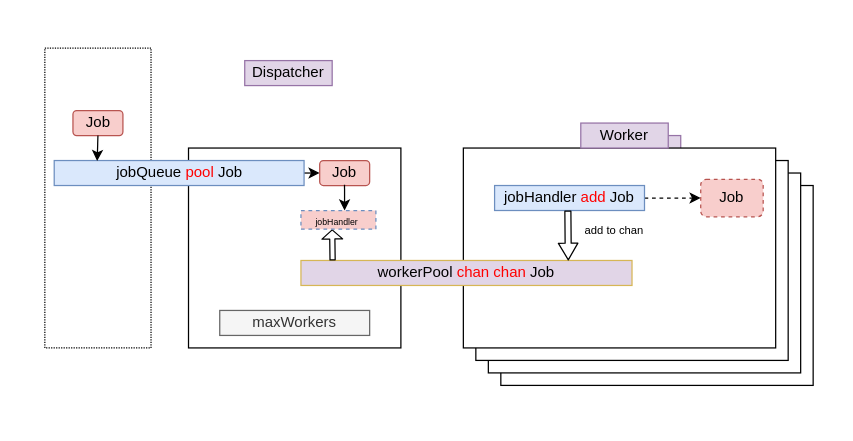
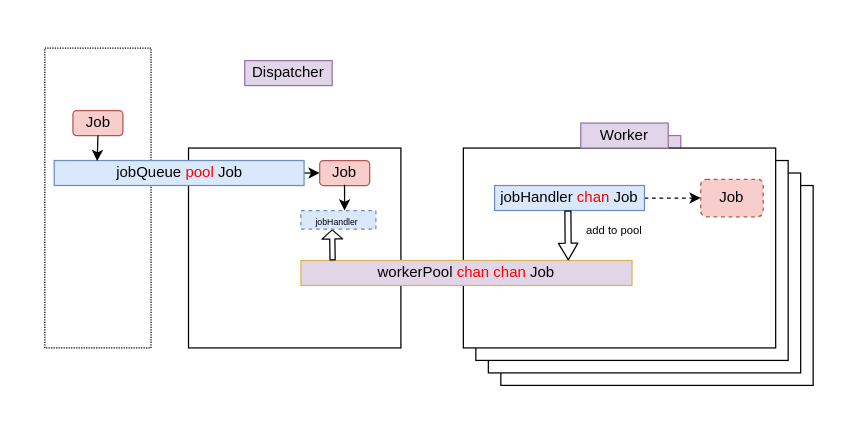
node "jobHandler add Job": label "jobHandler add Job" -> "jobHandler chan Job"
node "jobHandler": fillcolor #f8cecc -> #dae8fc
node "add to chan": label "add to chan" -> "add to pool"
node "maxWorkers": removed
